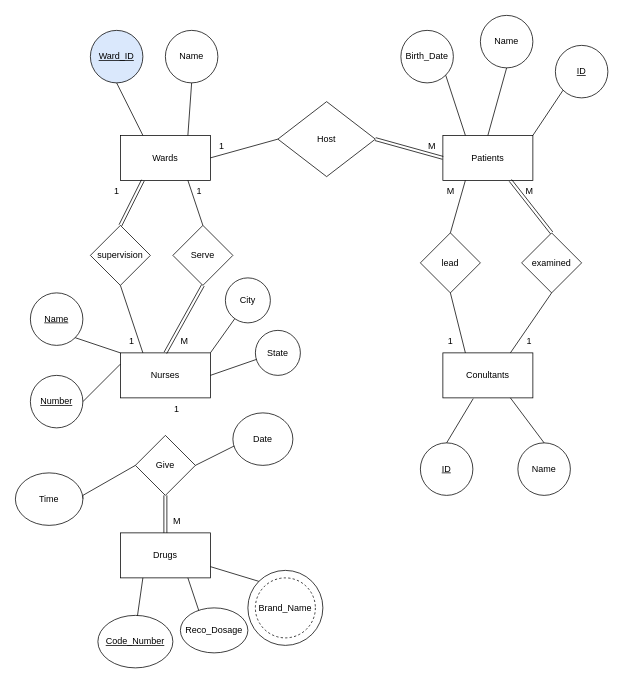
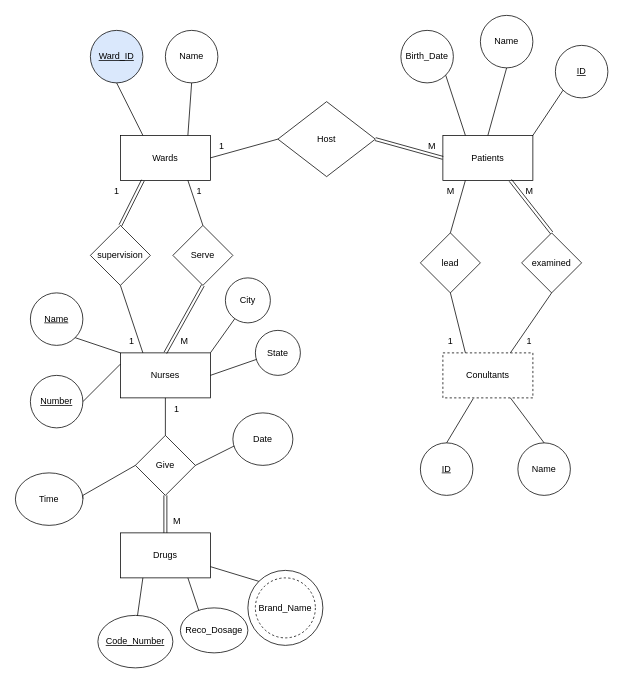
node "Conultants": style solid -> dashed
edge "Nurses" -- "Give": added
